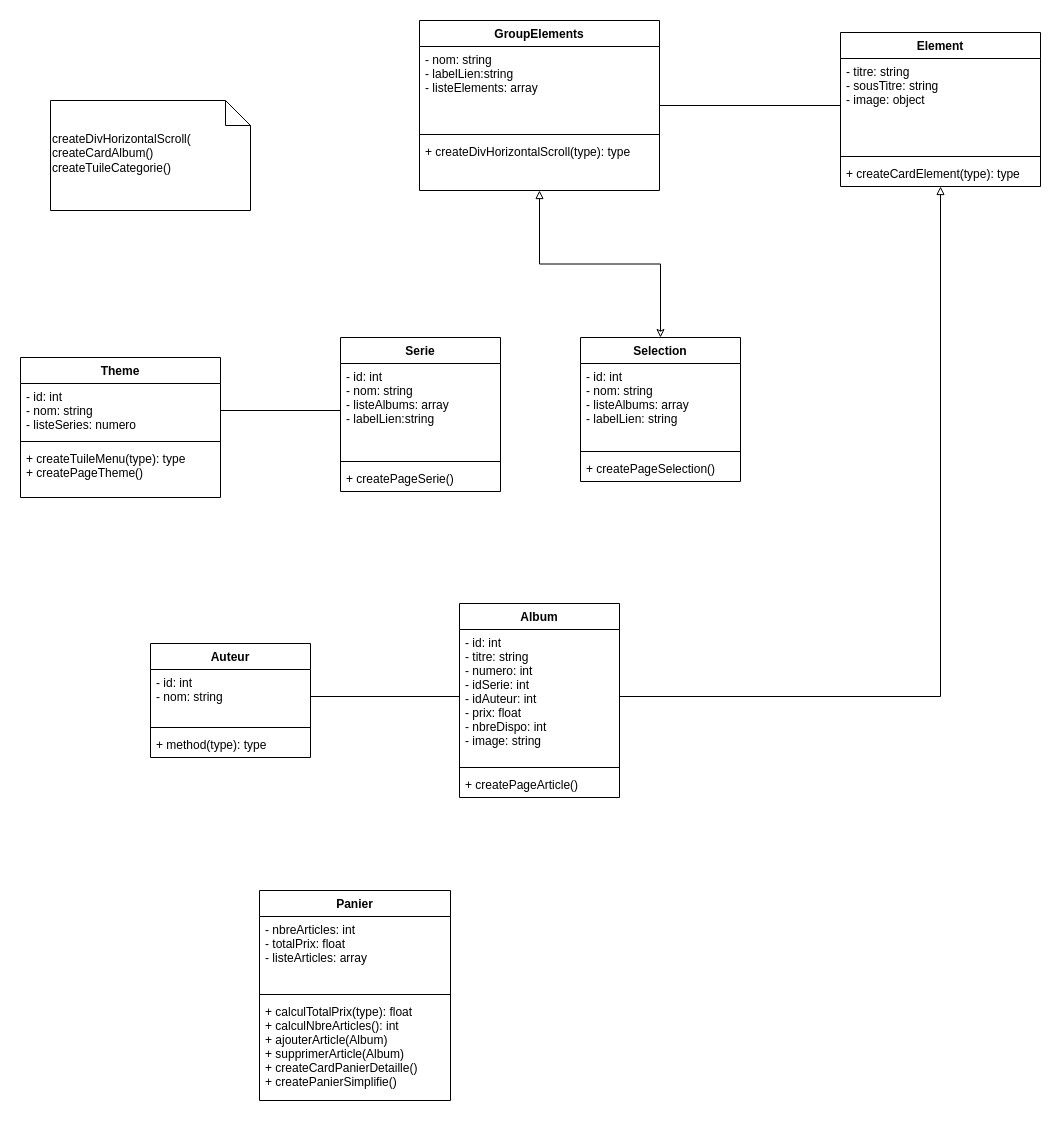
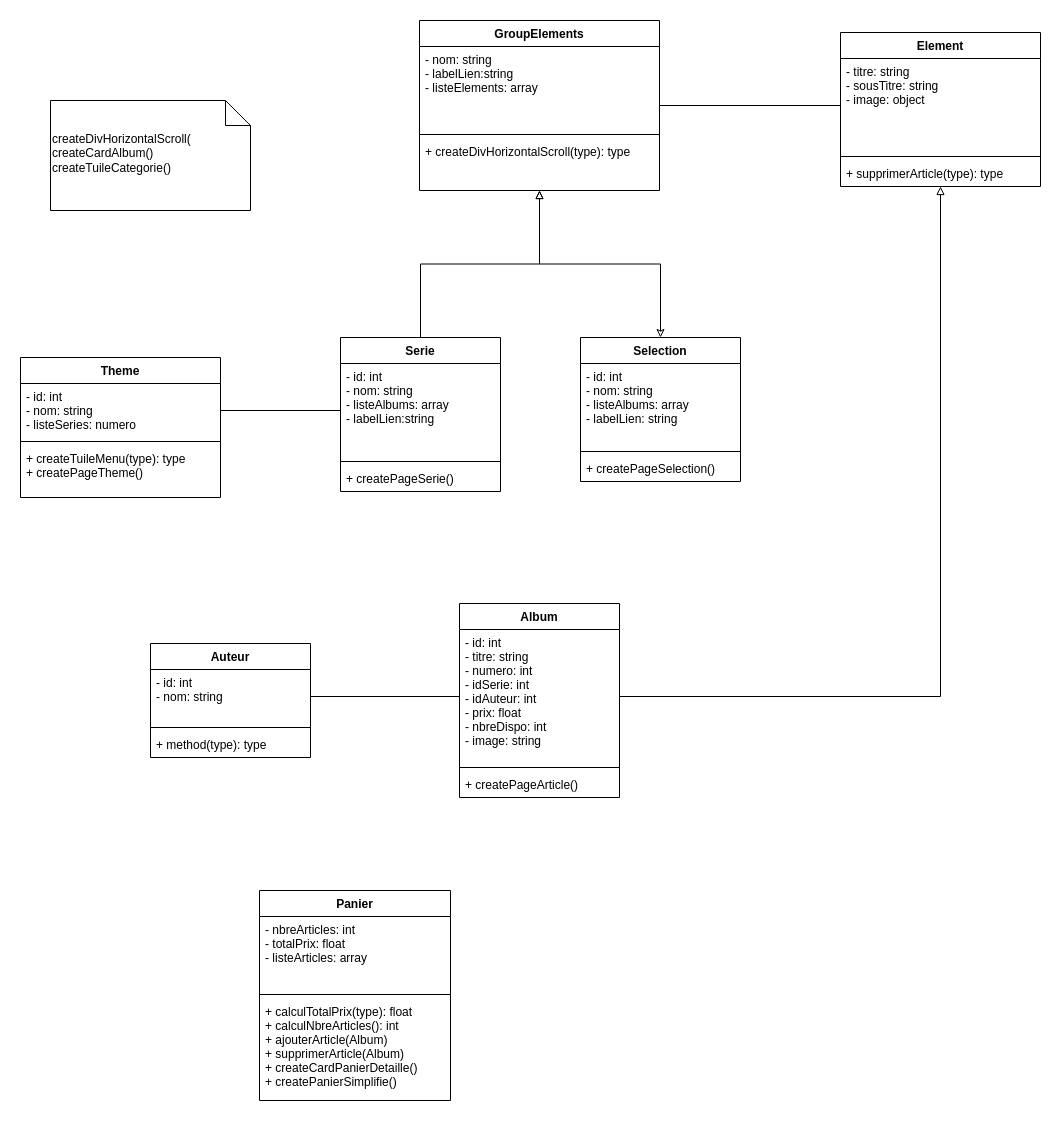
node "+ createCardElement(type): type": label "+ createCardElement(type): type" -> "+ supprimerArticle(type): type"
edge "Serie" -> "GroupElements": added
